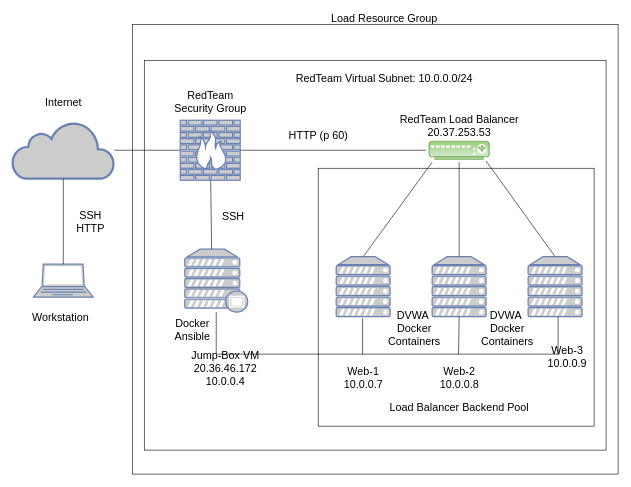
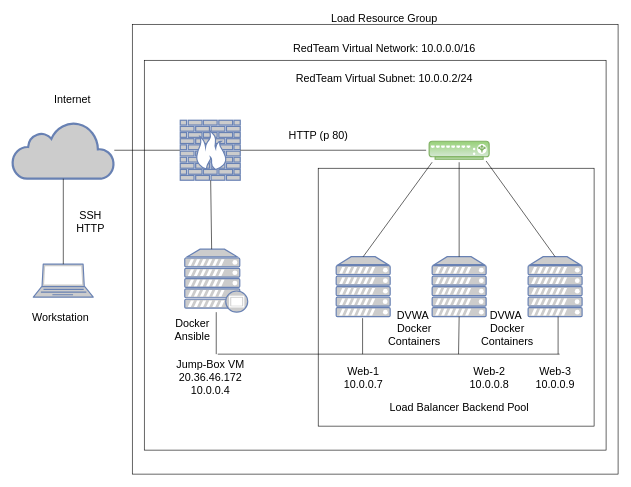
node "RedTeam Virtual Network: 10.0.0.0/16": added
node "RedTeam Virtual Subnet: 10.0.0.0/24": label "RedTeam Virtual Subnet: 10.0.0.0/24" -> "RedTeam Virtual Subnet: 10.0.0.2/24"
node "Internet": moved (63, 102) -> (72, 99)
node "RedTeam Security Group": removed
node "RedTeam Load Balancer 20.37.253.53": removed
node "HTTP (p 60)": label "HTTP (p 60)" -> "HTTP (p 80)"
node "SSH": removed
node "Web-3 10.0.0.9": moved (567, 357) -> (555, 378)
node "Jump-Box VM 20.36.46.172 10.0.0.4": moved (225, 369) -> (210, 378)
node "Web-2 10.0.0.8": moved (459, 378) -> (489, 378)
